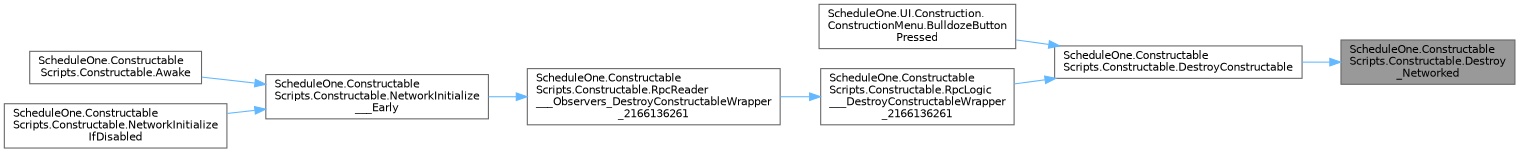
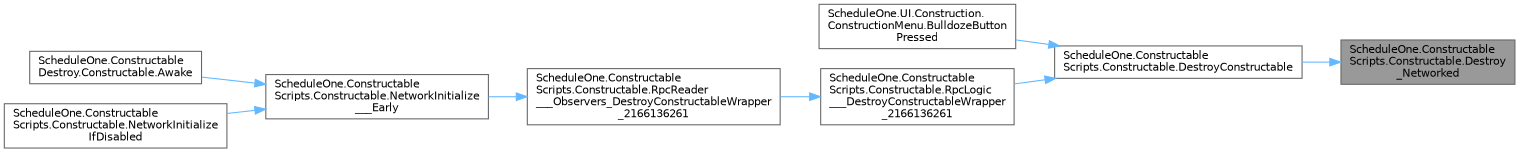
node "ScheduleOne.Constructable Scripts.Constructable.Awake": label "ScheduleOne.Constructable Scripts.Constructable.Awake" -> "ScheduleOne.Constructable Destroy.Constructable.Awake"
